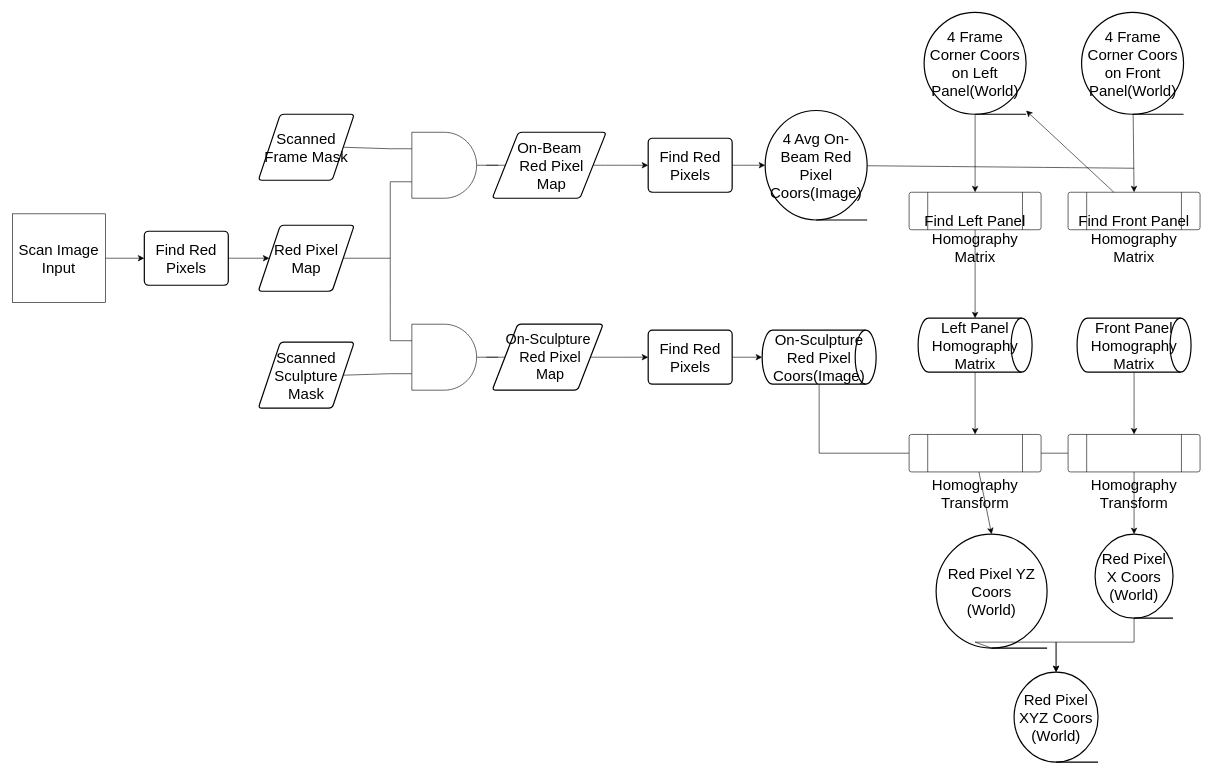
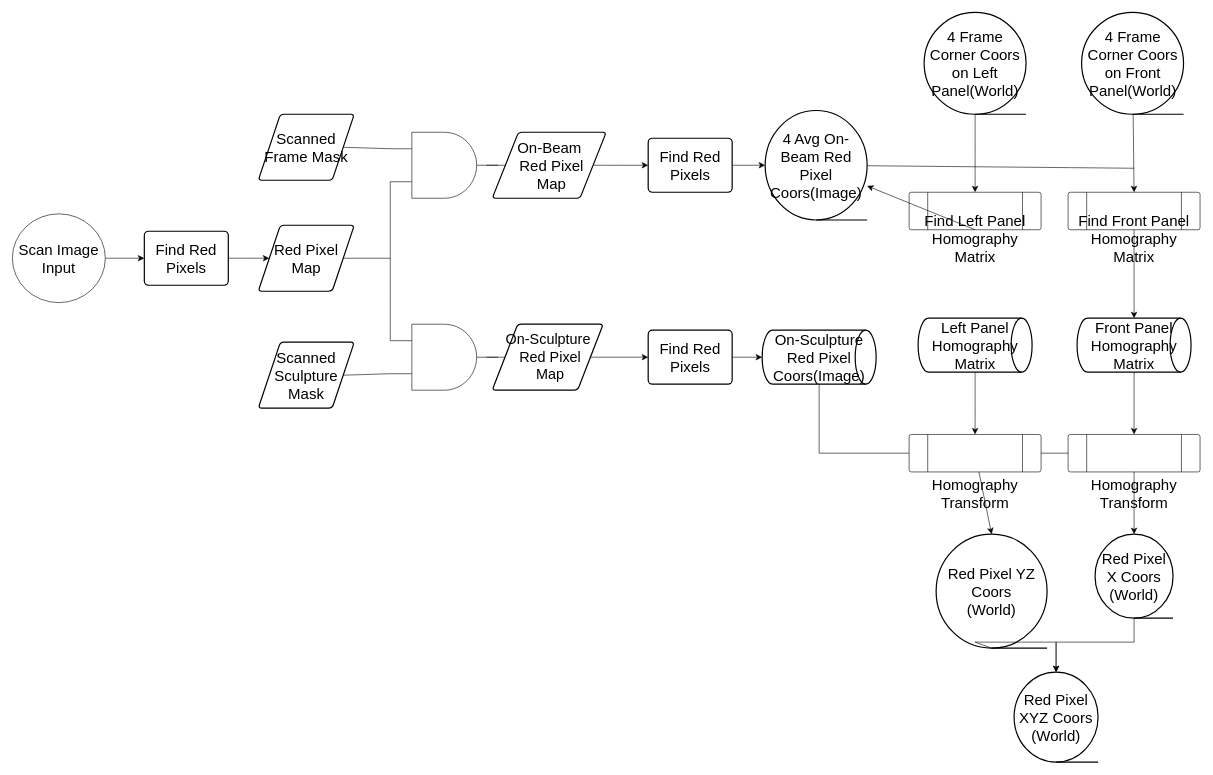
edge "Find Front Panel Homography Matrix" -> "4 Frame Corner Coors on Left Panel(World)": now "Find Front Panel Homography Matrix" -> "Front Panel Homography Matrix"
node "Scan Image Input": shape rectangle -> ellipse
edge "Find Left Panel Homography Matrix" -> "Left Panel Homography Matrix": now "Find Left Panel Homography Matrix" -> "4 Avg On-Beam Red Pixel Coors(Image)"
